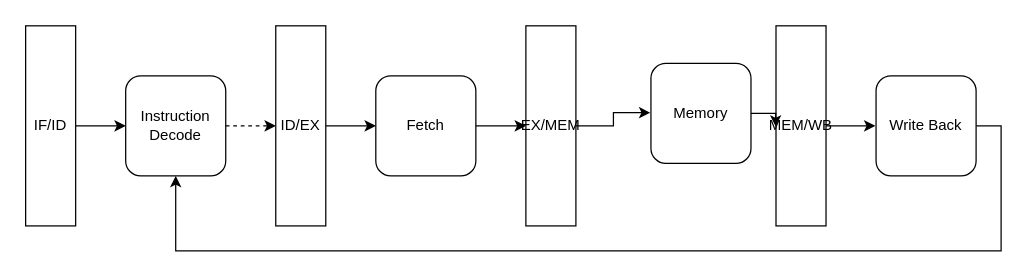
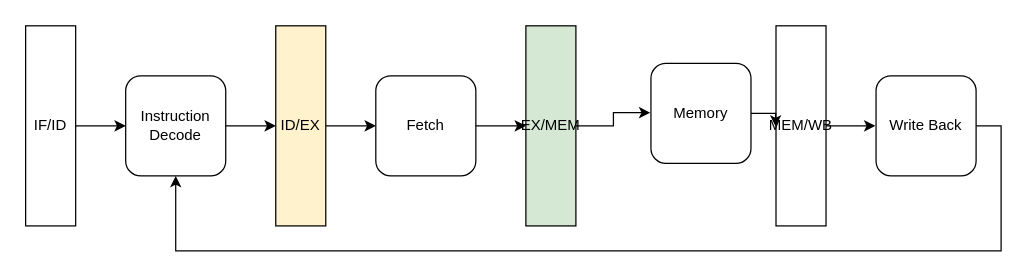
edge "Instruction Decode" -> "ID/EX": style dashed -> solid
node "ID/EX": fillcolor #ffffff -> #fff2cc
node "EX/MEM": fillcolor #ffffff -> #d5e8d4
